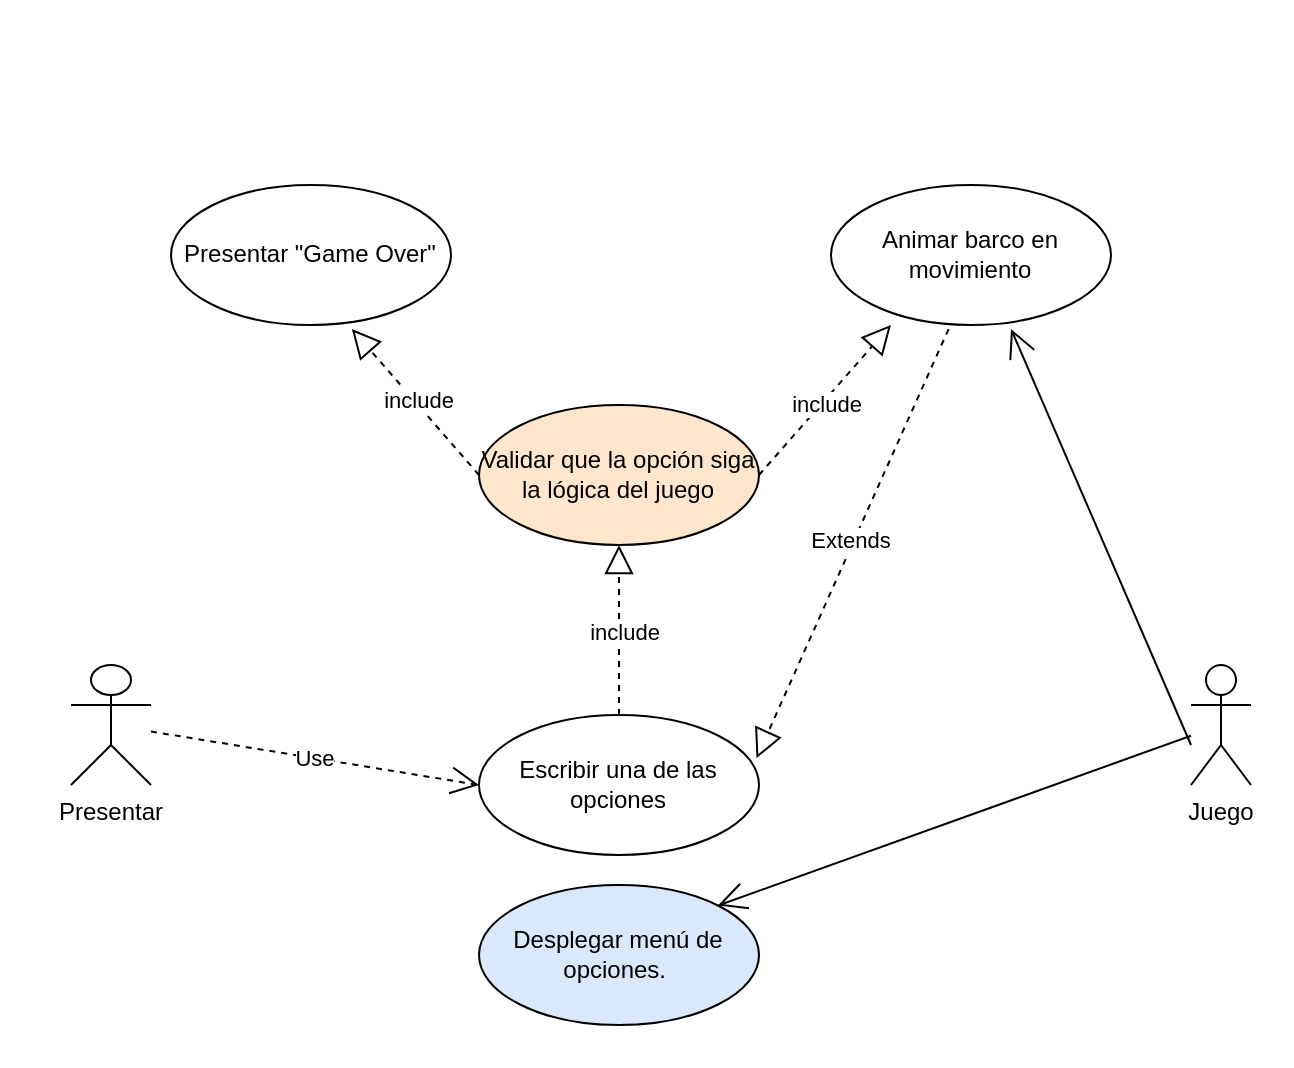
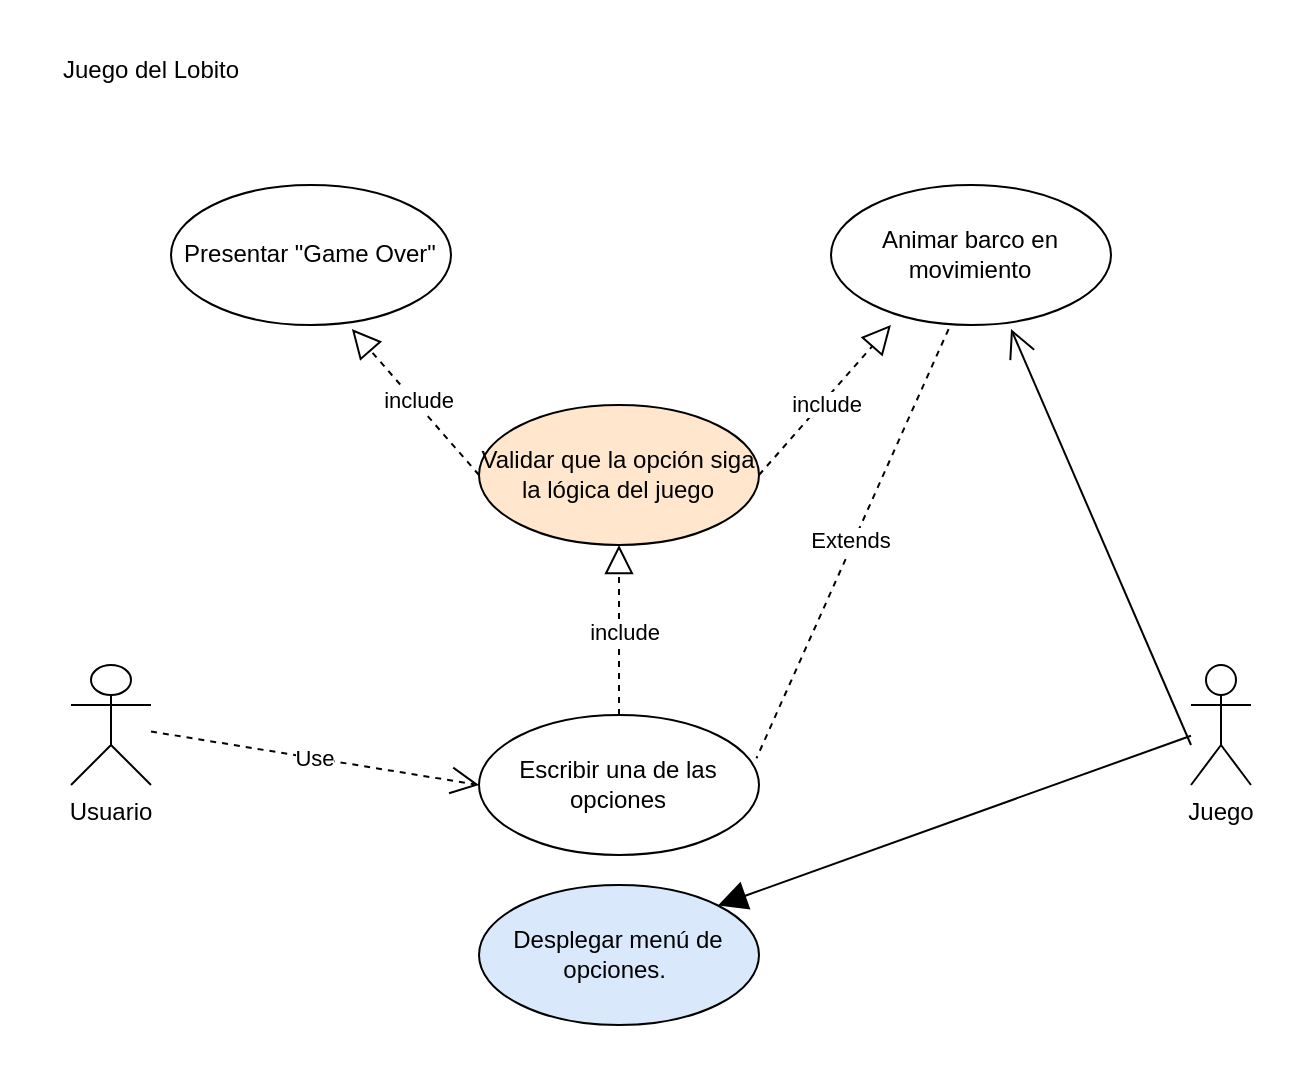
node "Juego del Lobito": added
edge "Animar barco en movimiento" -> "Escribir una de las opciones": arrowhead block -> none
node "Presentar": label "Presentar" -> "Usuario"
edge "Juego" -> "Desplegar menú de opciones.": arrowhead open -> block
